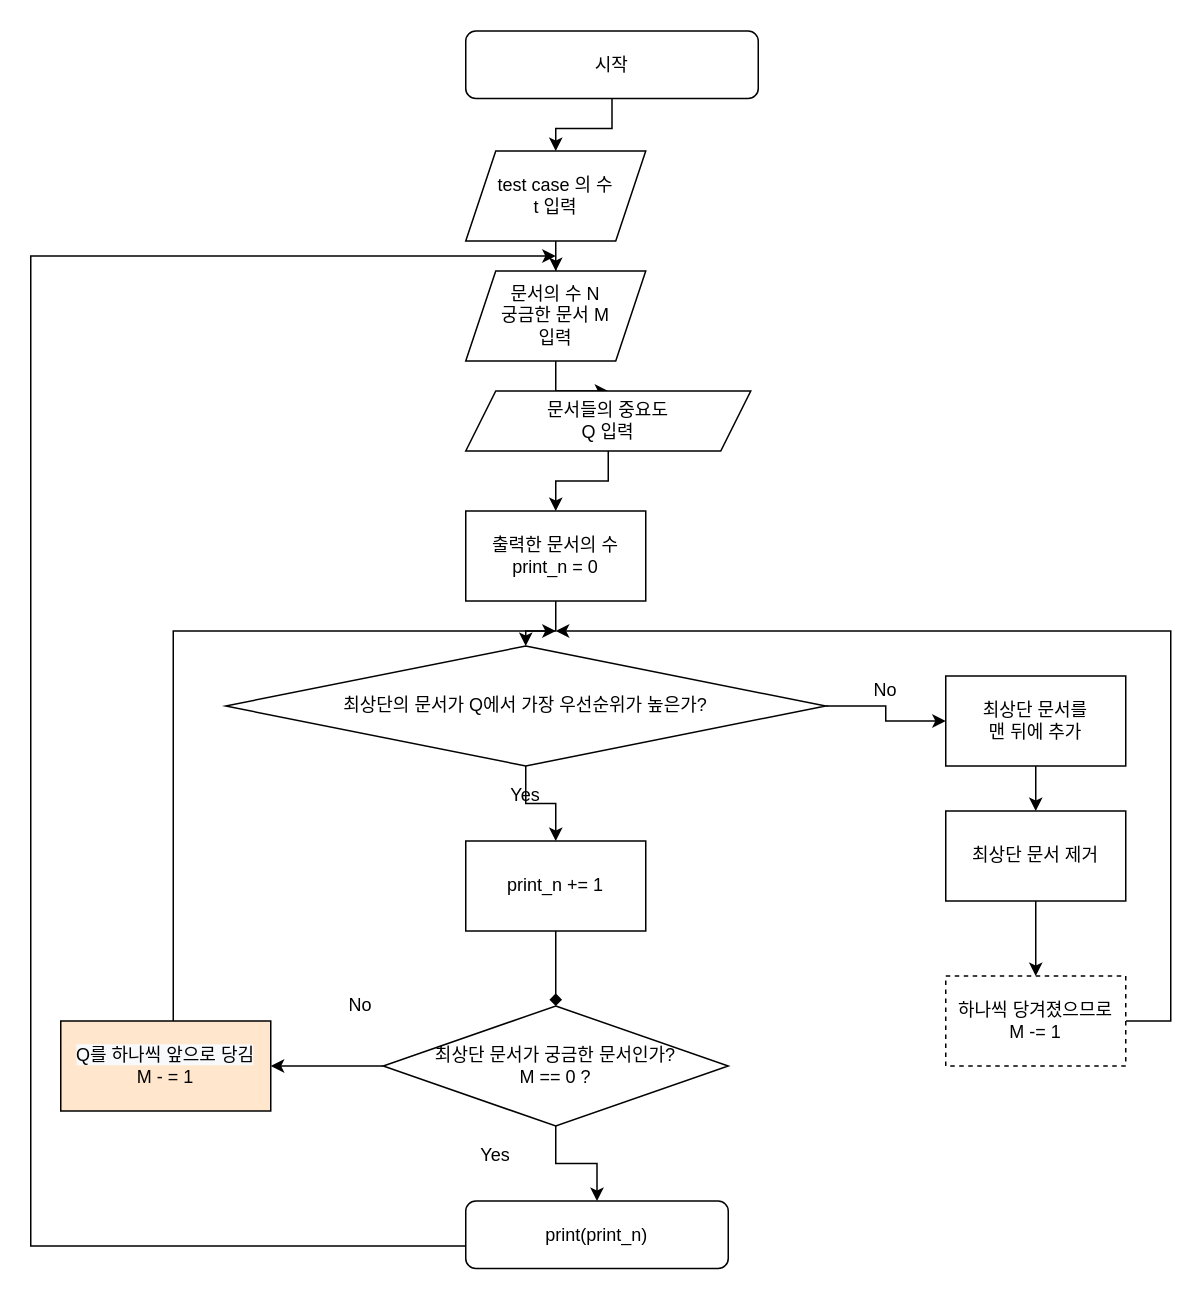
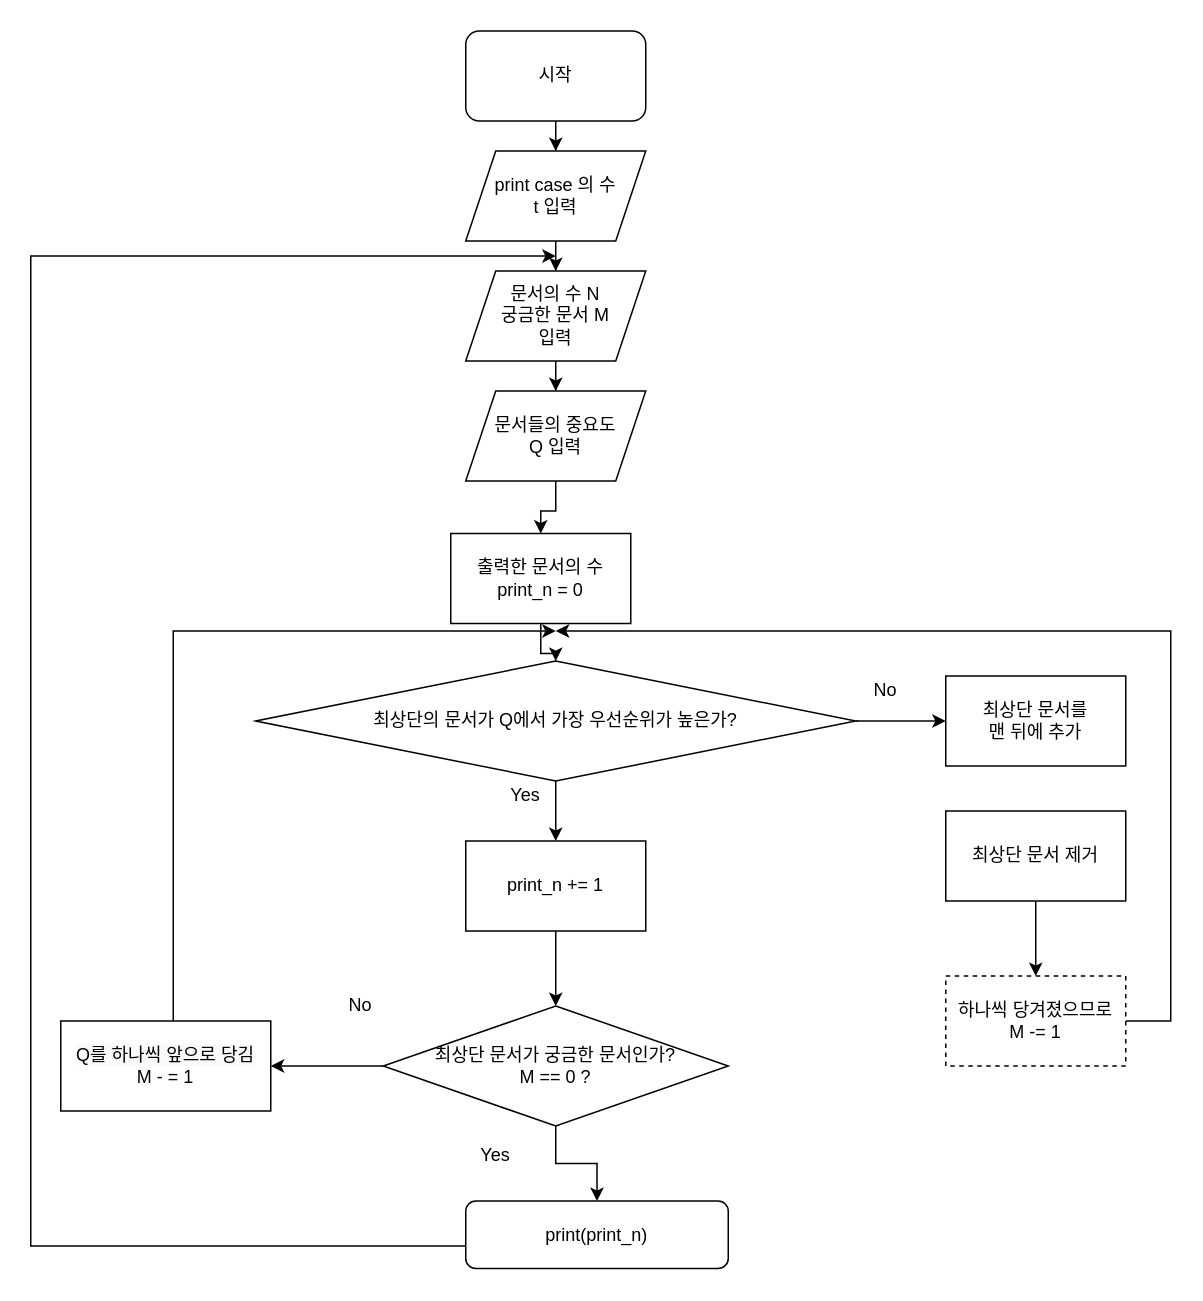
node "시작": size 293x68 -> 180x90
node "test case 의 수 t 입력": label "test case 의 수 t 입력" -> "print case 의 수 t 입력"
node "문서들의 중요도 Q 입력": size 285x60 -> 180x90
node "출력한 문서의 수 print_n = 0": moved (556, 556) -> (541, 578)
node "최상단의 문서가 Q에서 가장 우선순위가 높은가?": moved (526, 706) -> (556, 721)
edge "최상단 문서를 맨 뒤에 추가" -> "최상단 문서 제거": removed
edge "print_n += 1" -> "최상단 문서가 궁금한 문서인가? M == 0 ?": arrowhead diamond -> classic
node "Q를 하나씩 앞으로 당김 M - = 1": fillcolor #ffe6cc -> #ffffff
